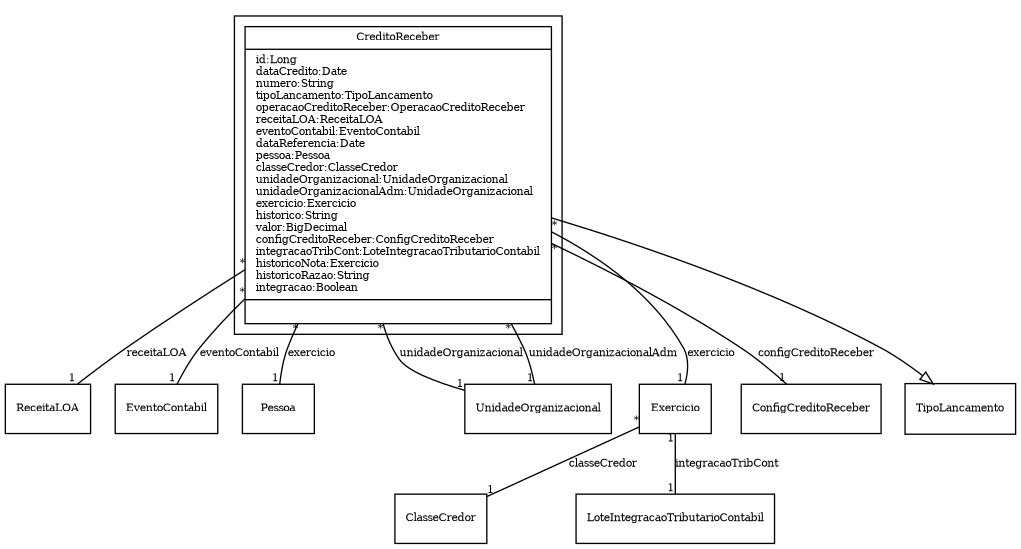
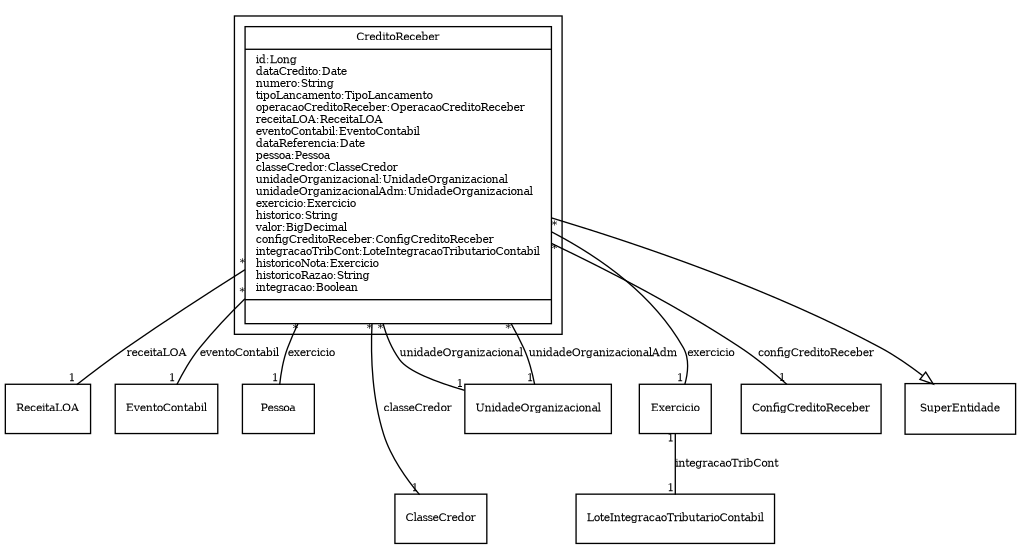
node "TipoLancamento": label "TipoLancamento" -> "SuperEntidade"
edge "Exercicio" -- "ClasseCredor": now "CreditoReceber" -- "ClasseCredor"
